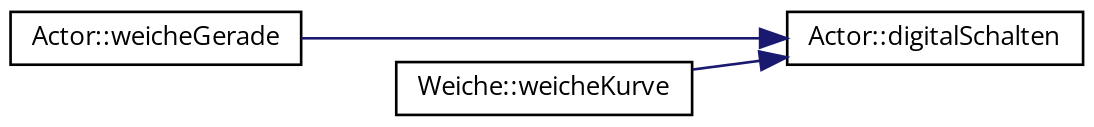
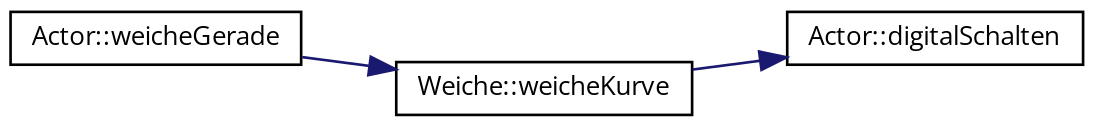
edge "Actor::weicheGerade" -> "Actor::digitalSchalten": now "Actor::weicheGerade" -> "Weiche::weicheKurve"
